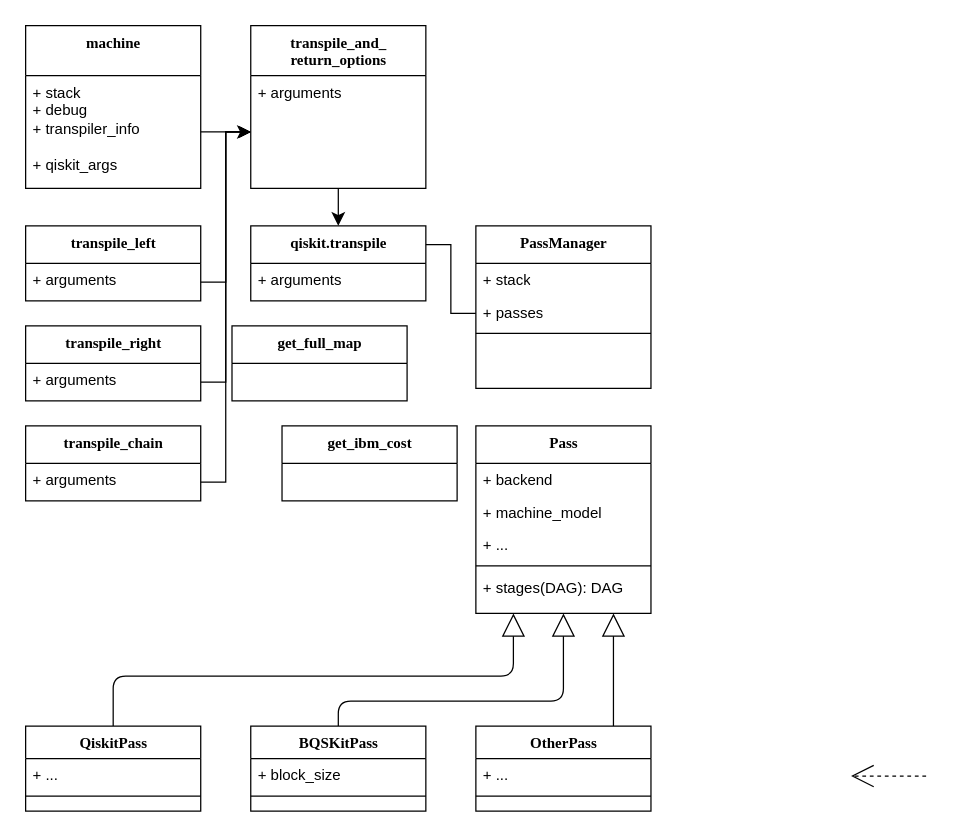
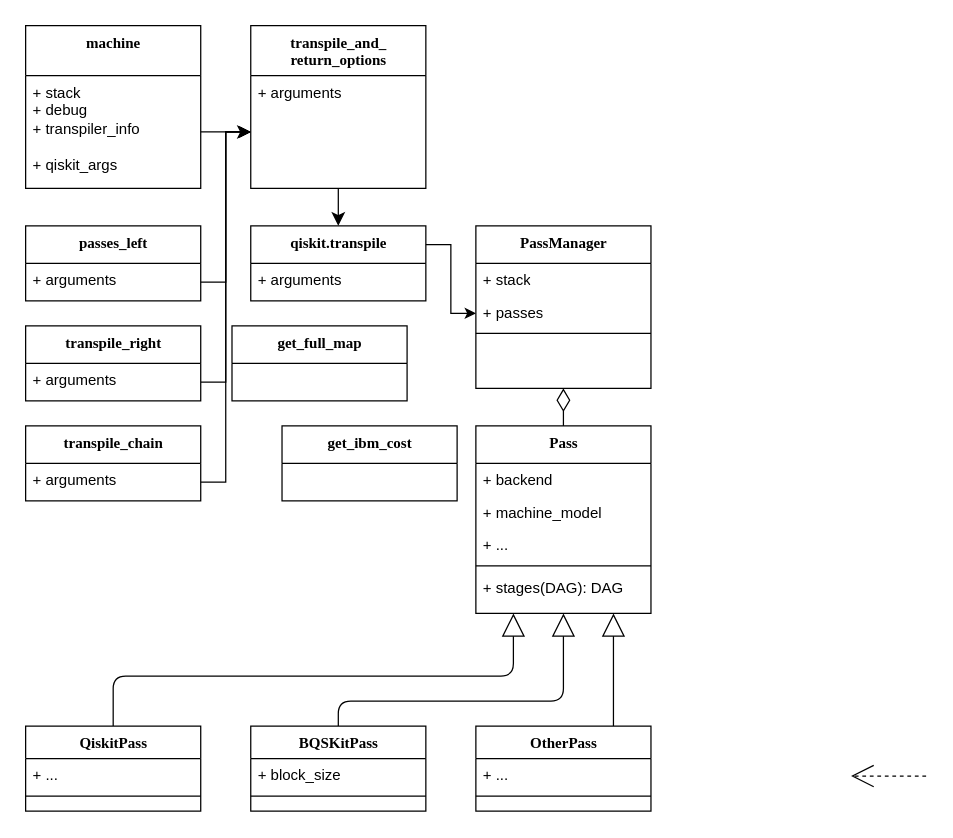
node "transpile_left": label "transpile_left" -> "passes_left"
edge "qiskit.transpile" -- "+ passes": arrowhead none -> classic
edge "Pass" -> "PassManager": added
